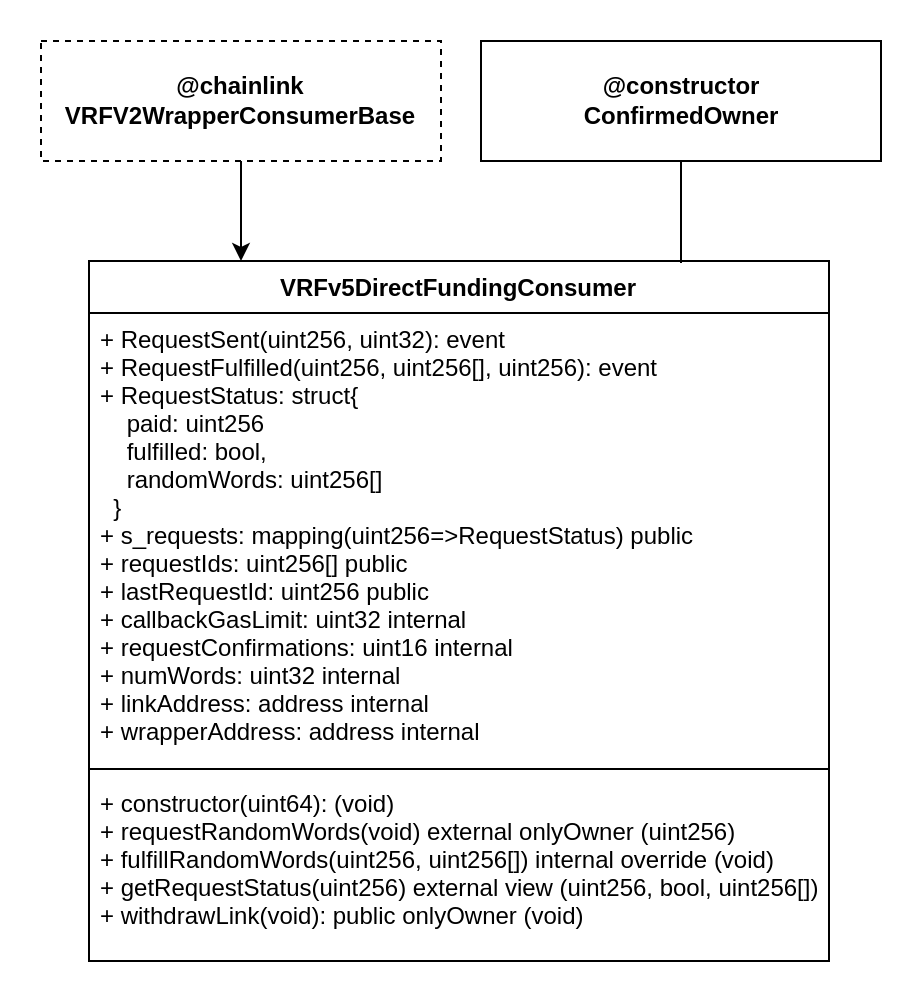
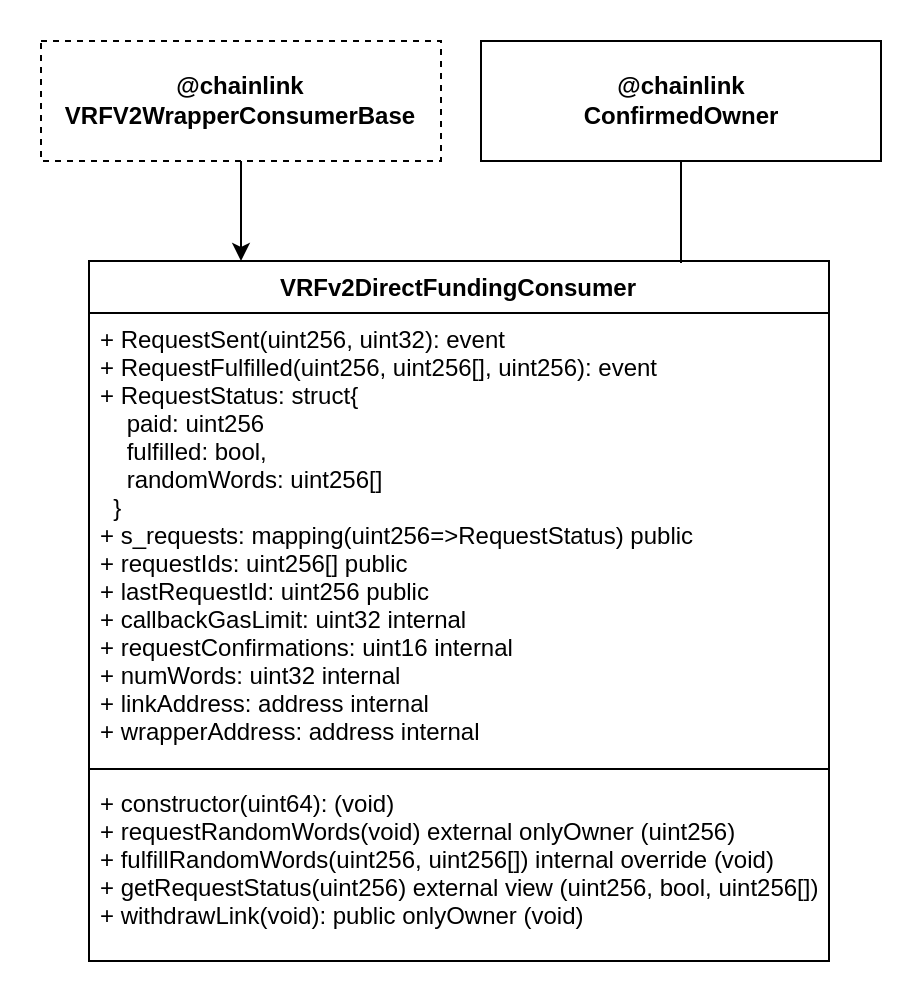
node "@constructorConfirmedOwner": label "@constructorConfirmedOwner" -> "@chainlinkConfirmedOwner"
node "VRFv5DirectFundingConsumer": label "VRFv5DirectFundingConsumer" -> "VRFv2DirectFundingConsumer"
